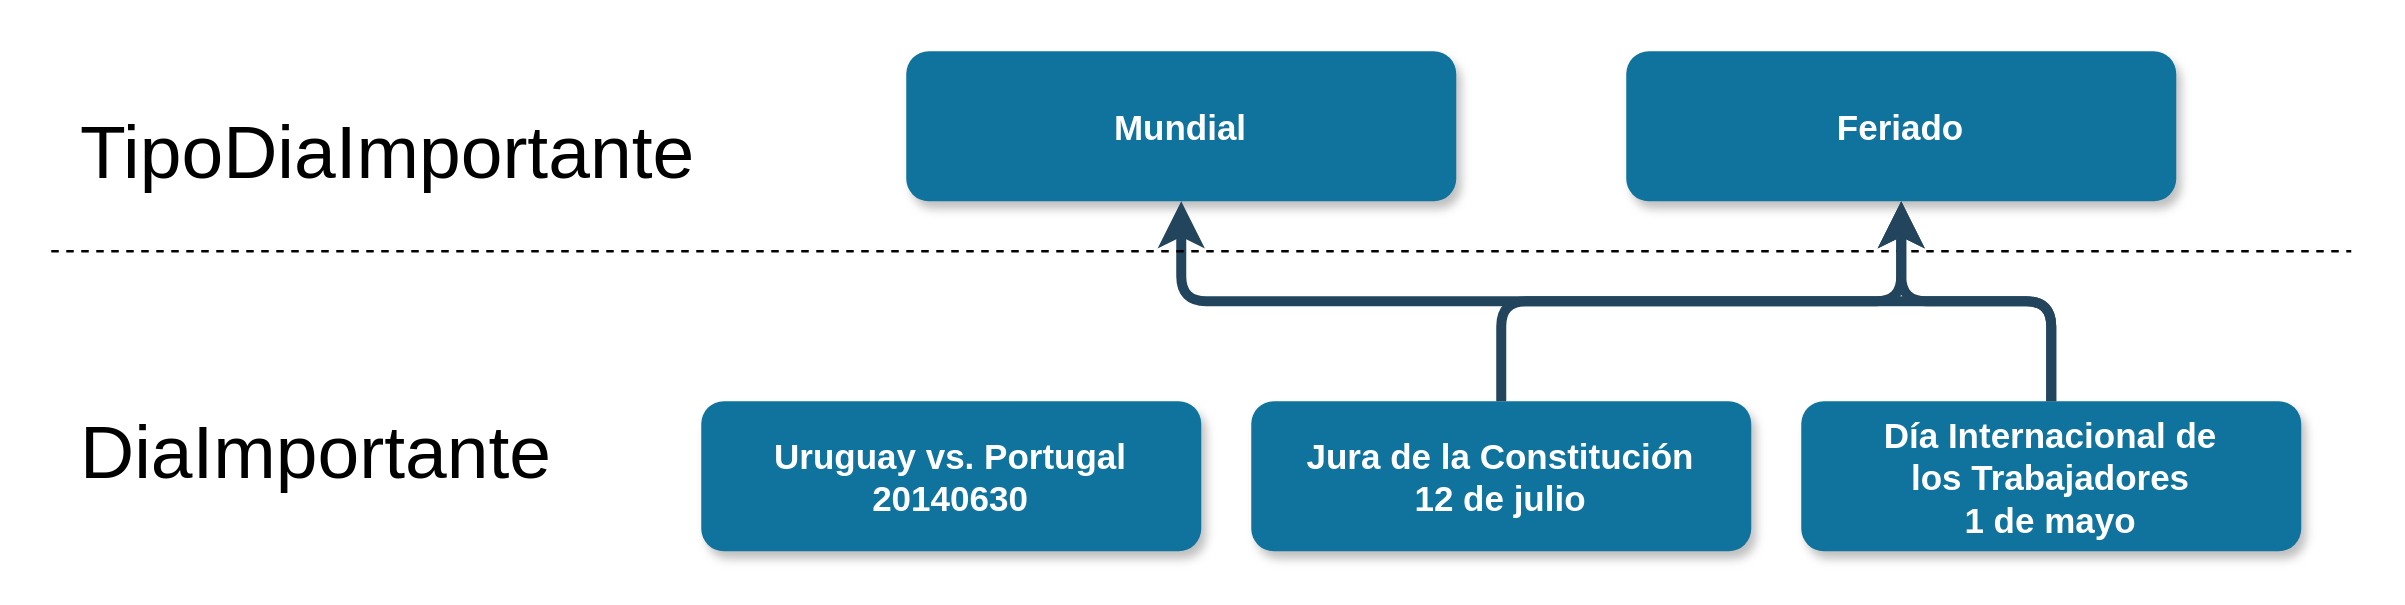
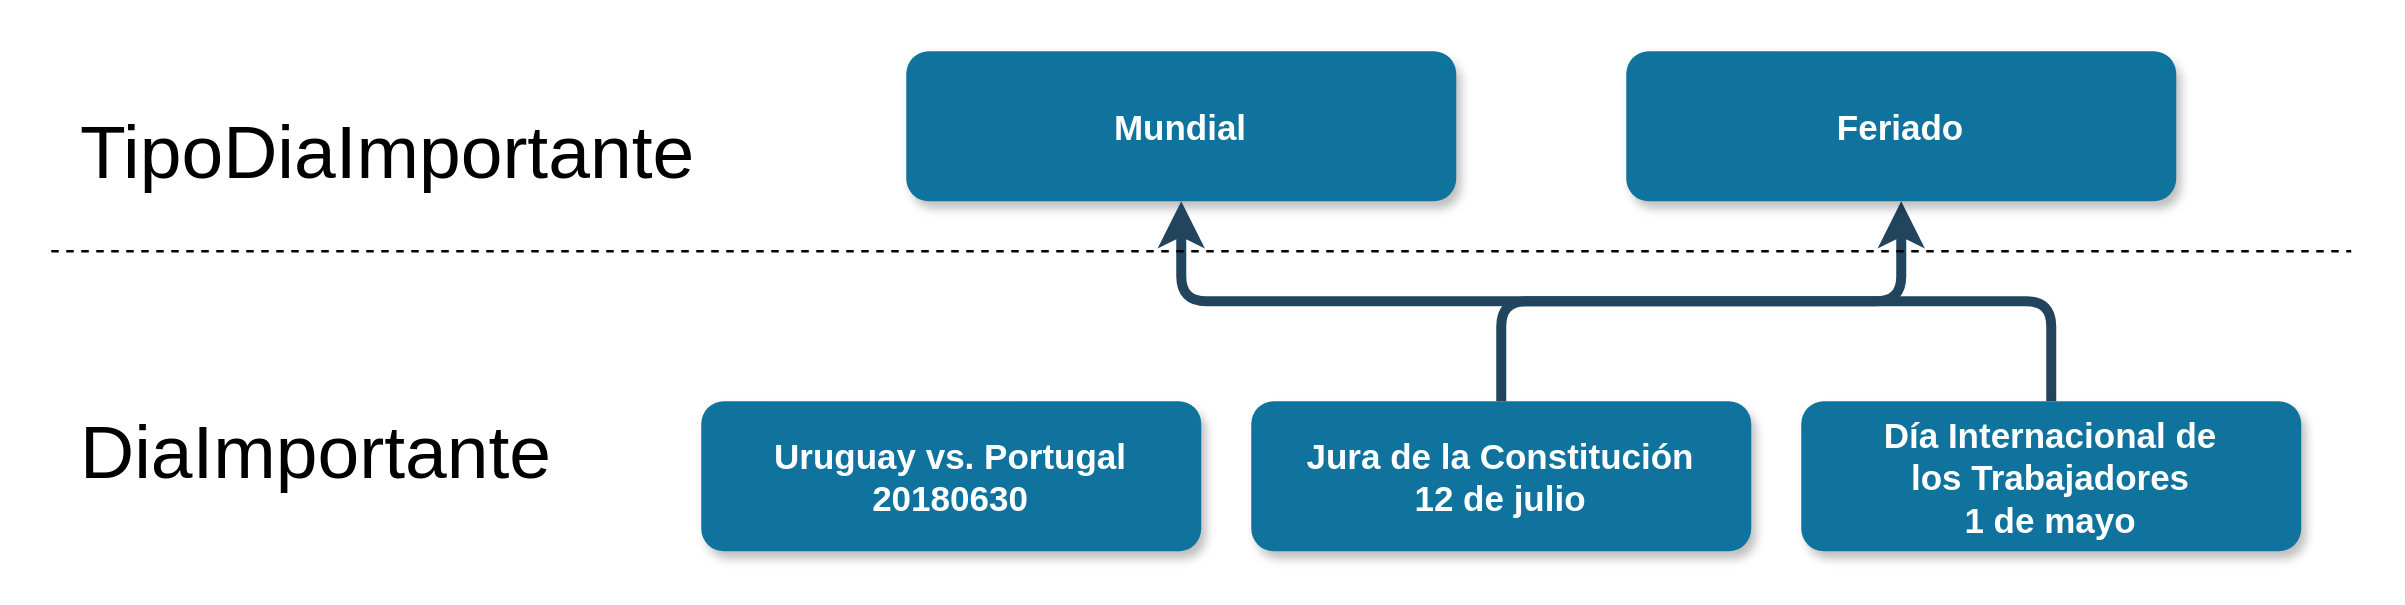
edge "Día Internacional de los Trabajadores 1 de mayo" -> "Feriado": removed
node "Uruguay vs. Portugal 20140630": label "Uruguay vs. Portugal 20140630" -> "Uruguay vs. Portugal 20180630"
